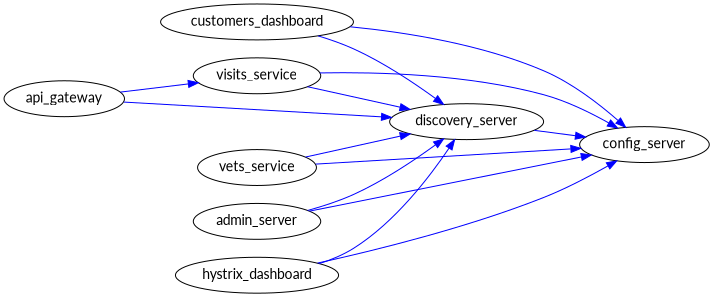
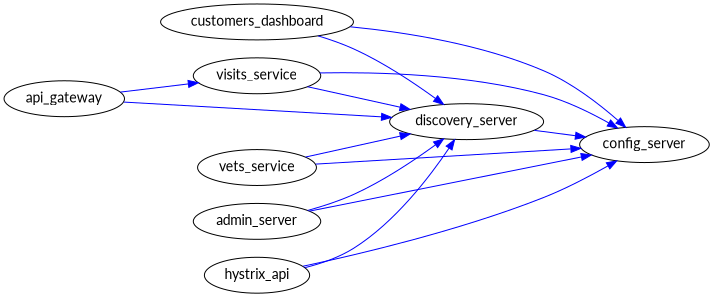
node "hystrix_dashboard": label "hystrix_dashboard" -> "hystrix_api"
